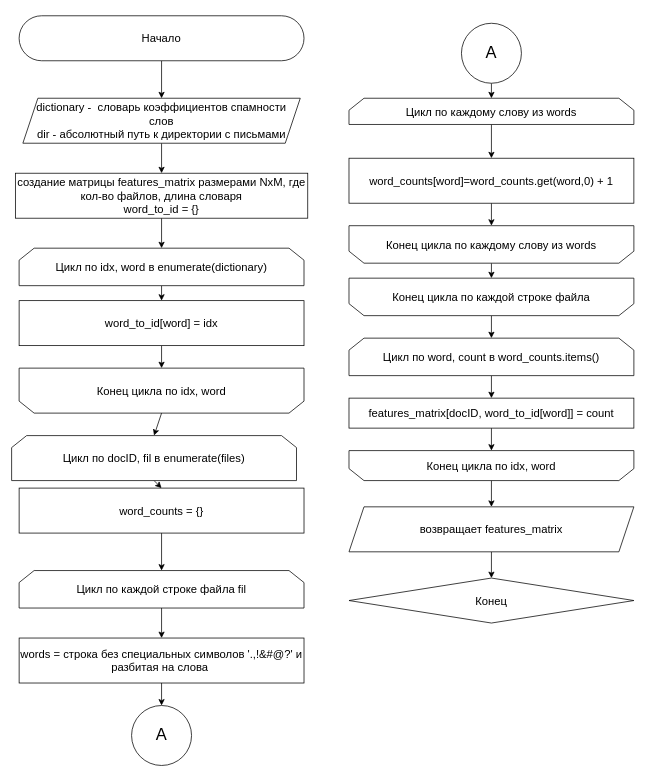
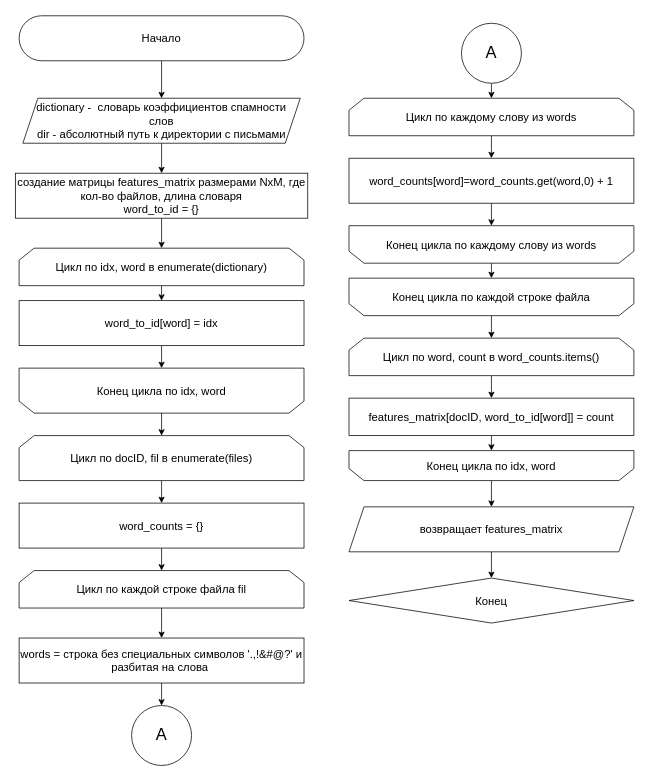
node "Цикл по каждому слову из words": size 285x26 -> 285x38
node "features_matrix[docID, word_to_id[word]] = count": size 285x30 -> 285x38
node "Цикл по docID, fil в enumerate(files)": moved (154, 458) -> (162, 458)
node "word_counts = {}": moved (162, 510) -> (162, 525)
